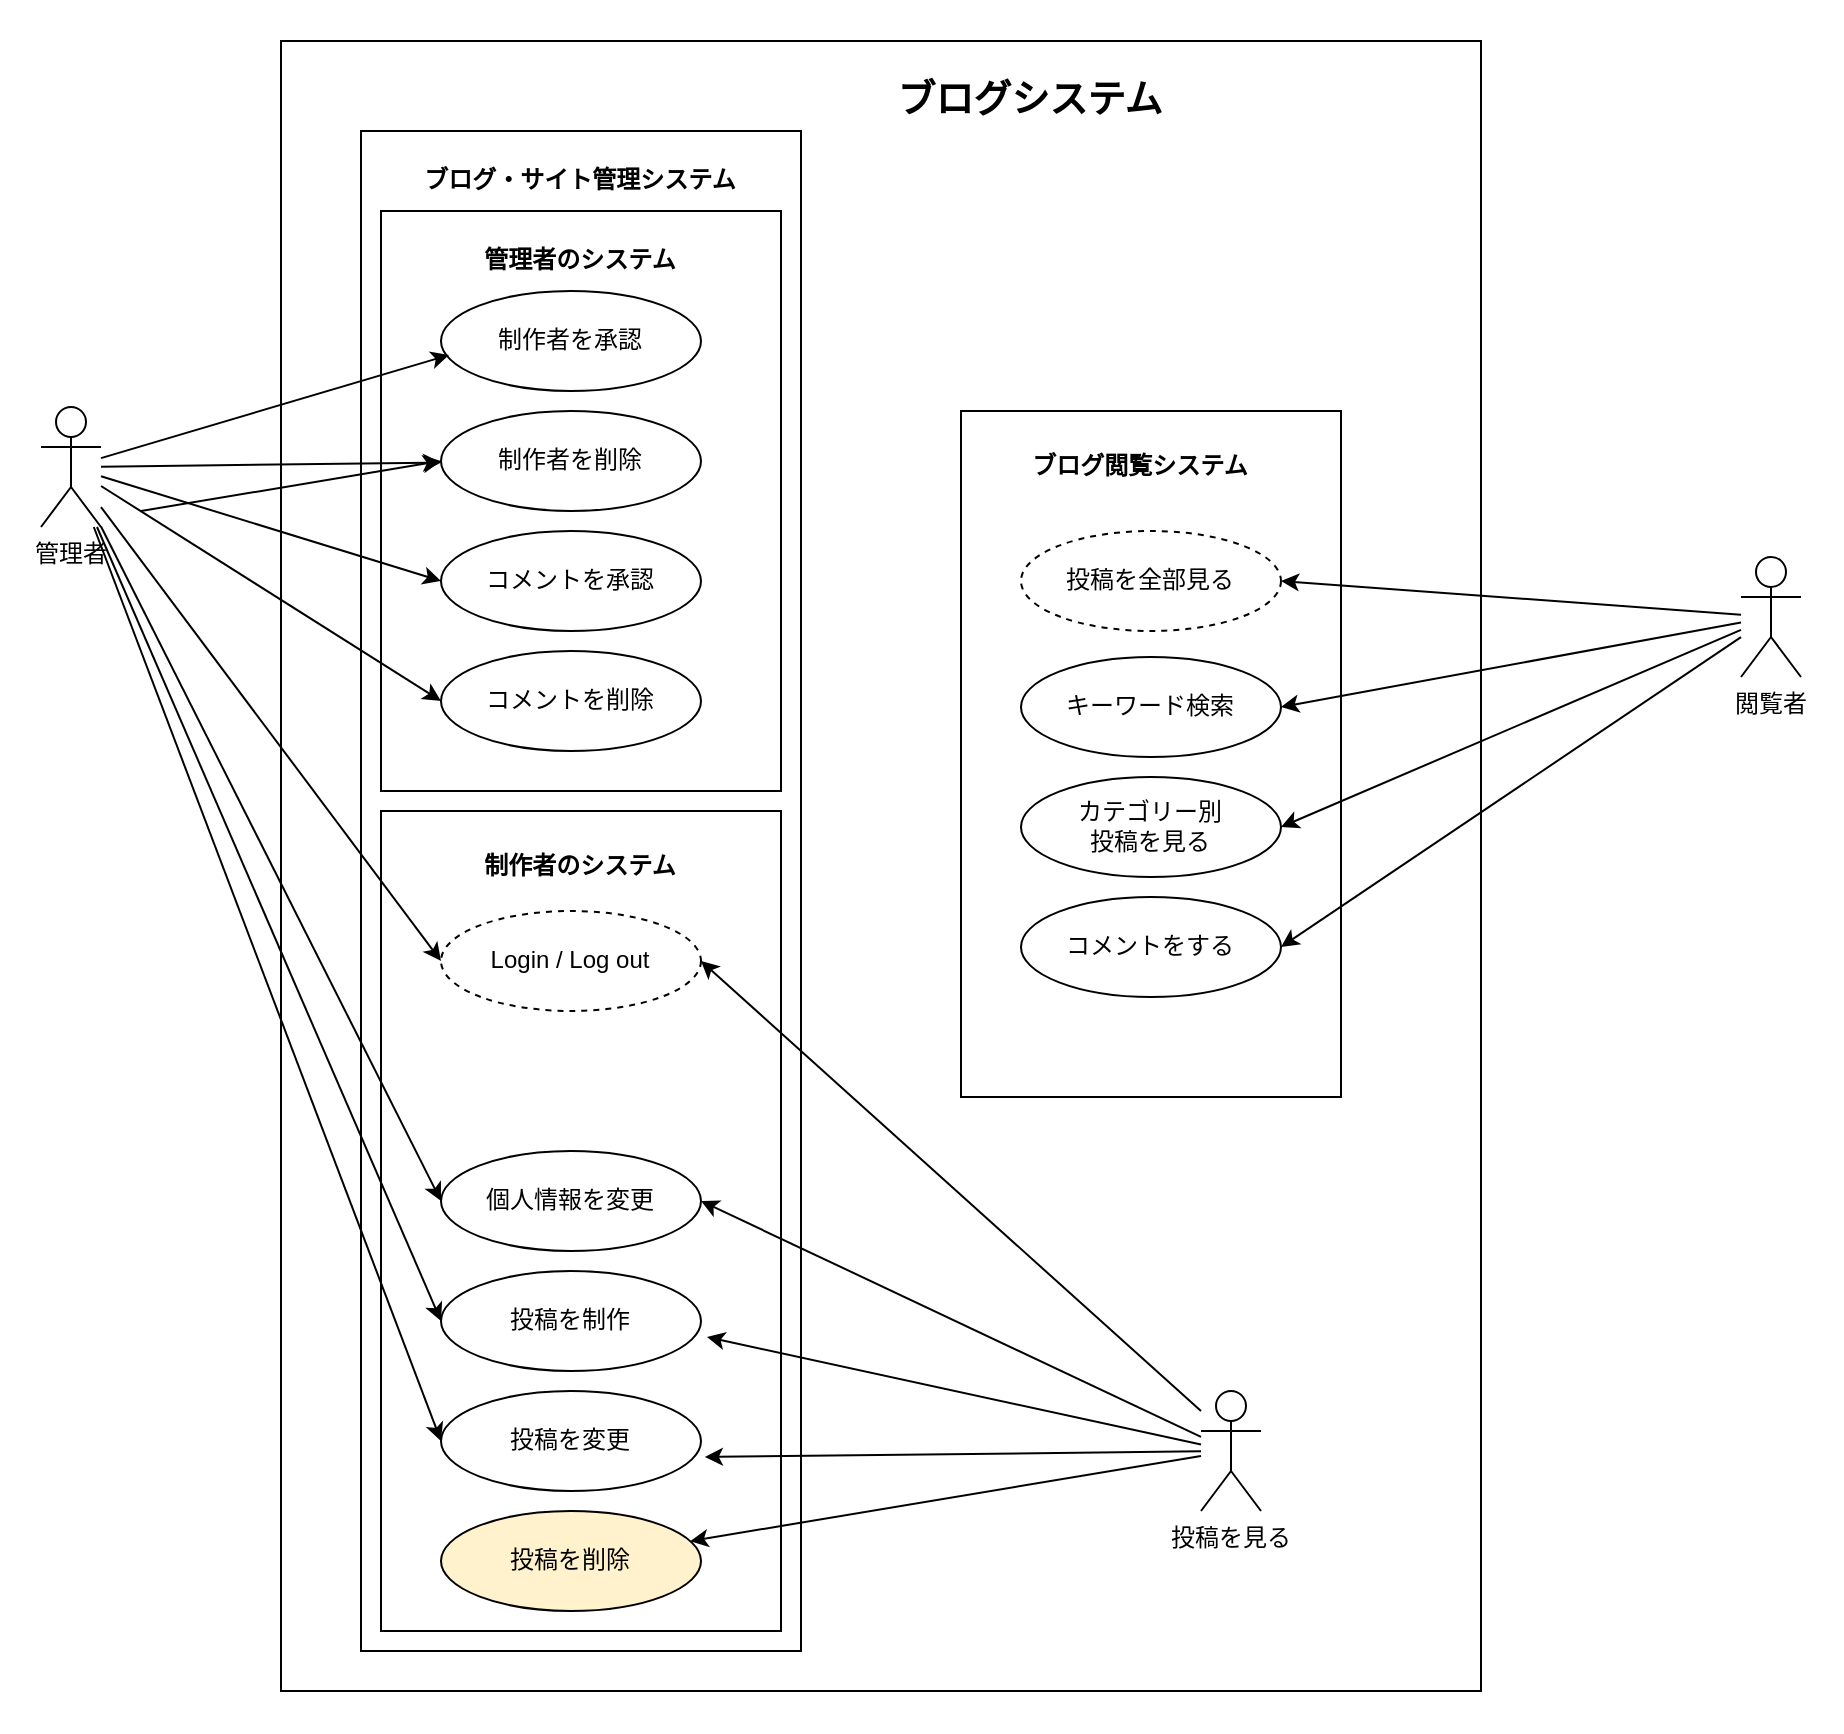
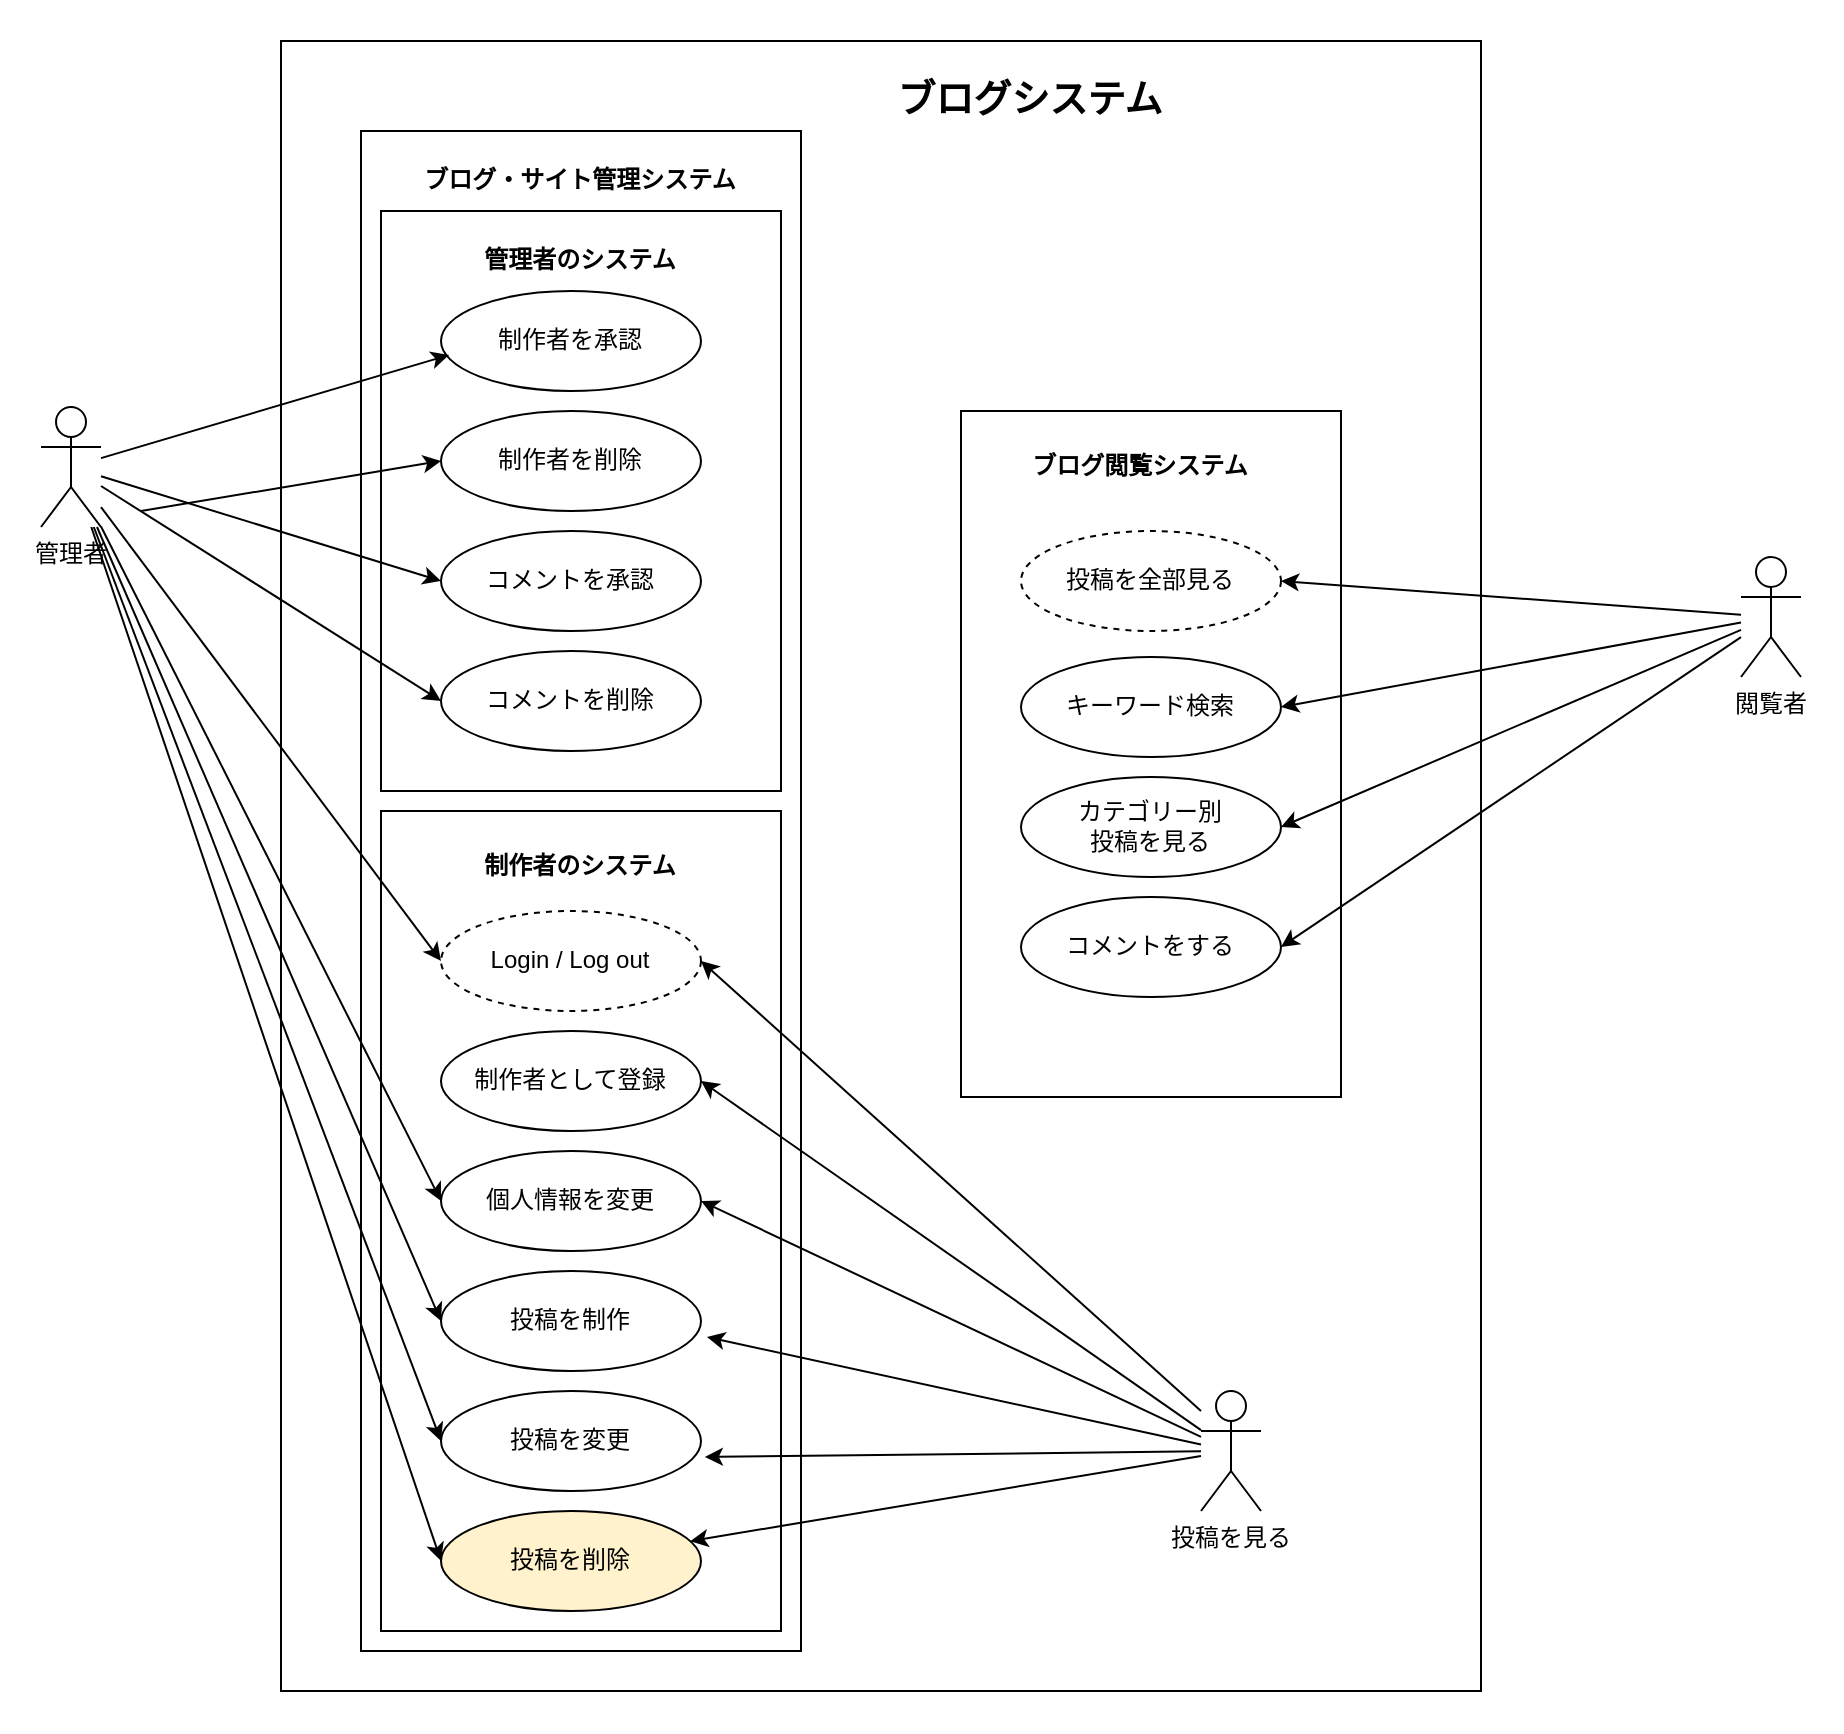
edge "管理者" -> "制作者を削除": now "管理者" -> "投稿を削除"
node "制作者として登録": added
edge "投稿を見る" -> "制作者として登録": added
